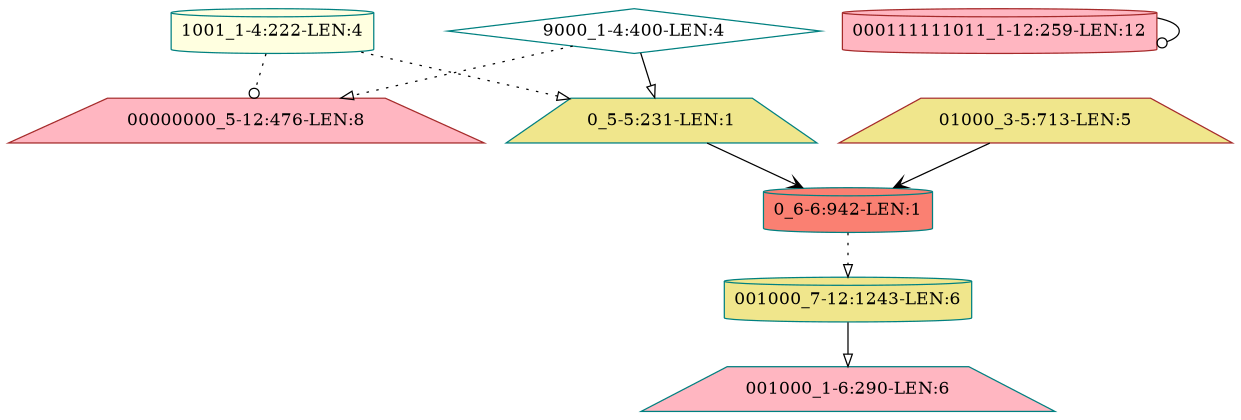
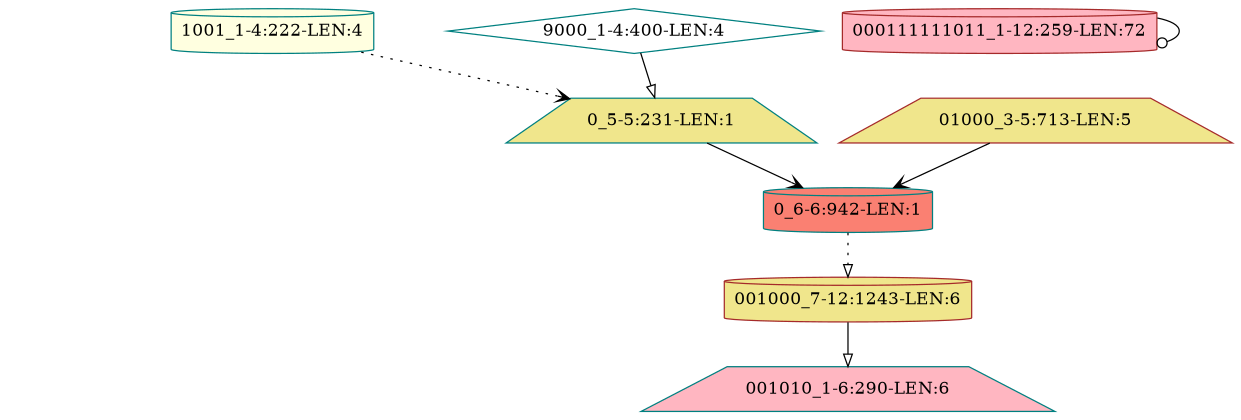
node "000111111011_1-12:259-LEN:12": label "000111111011_1-12:259-LEN:12" -> "000111111011_1-12:259-LEN:72"
edge "1001_1-4:222-LEN:4" -> "0_5-5:231-LEN:1": arrowhead onormal -> vee
node "00000000_5-12:476-LEN:8": removed
node "001000_7-12:1243-LEN:6": color teal -> brown
node "001000_1-6:290-LEN:6": label "001000_1-6:290-LEN:6" -> "001010_1-6:290-LEN:6"
